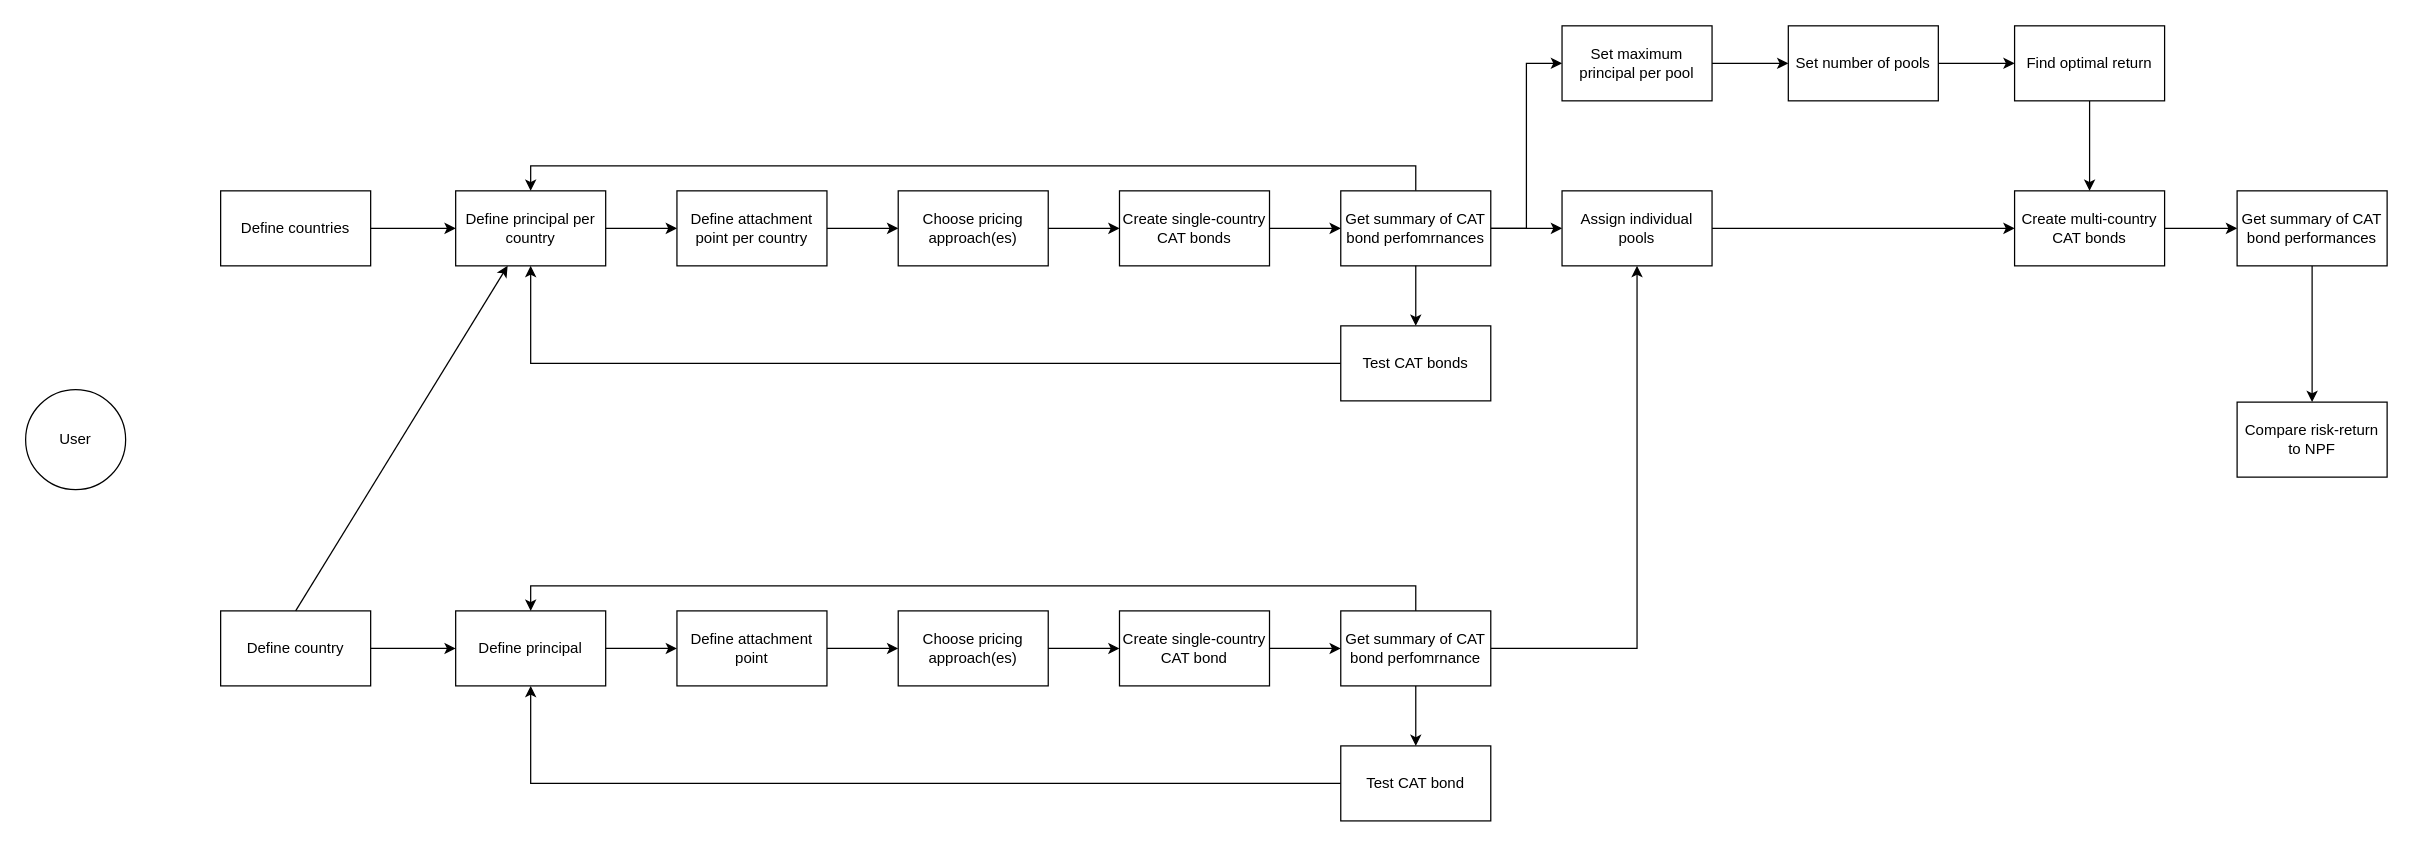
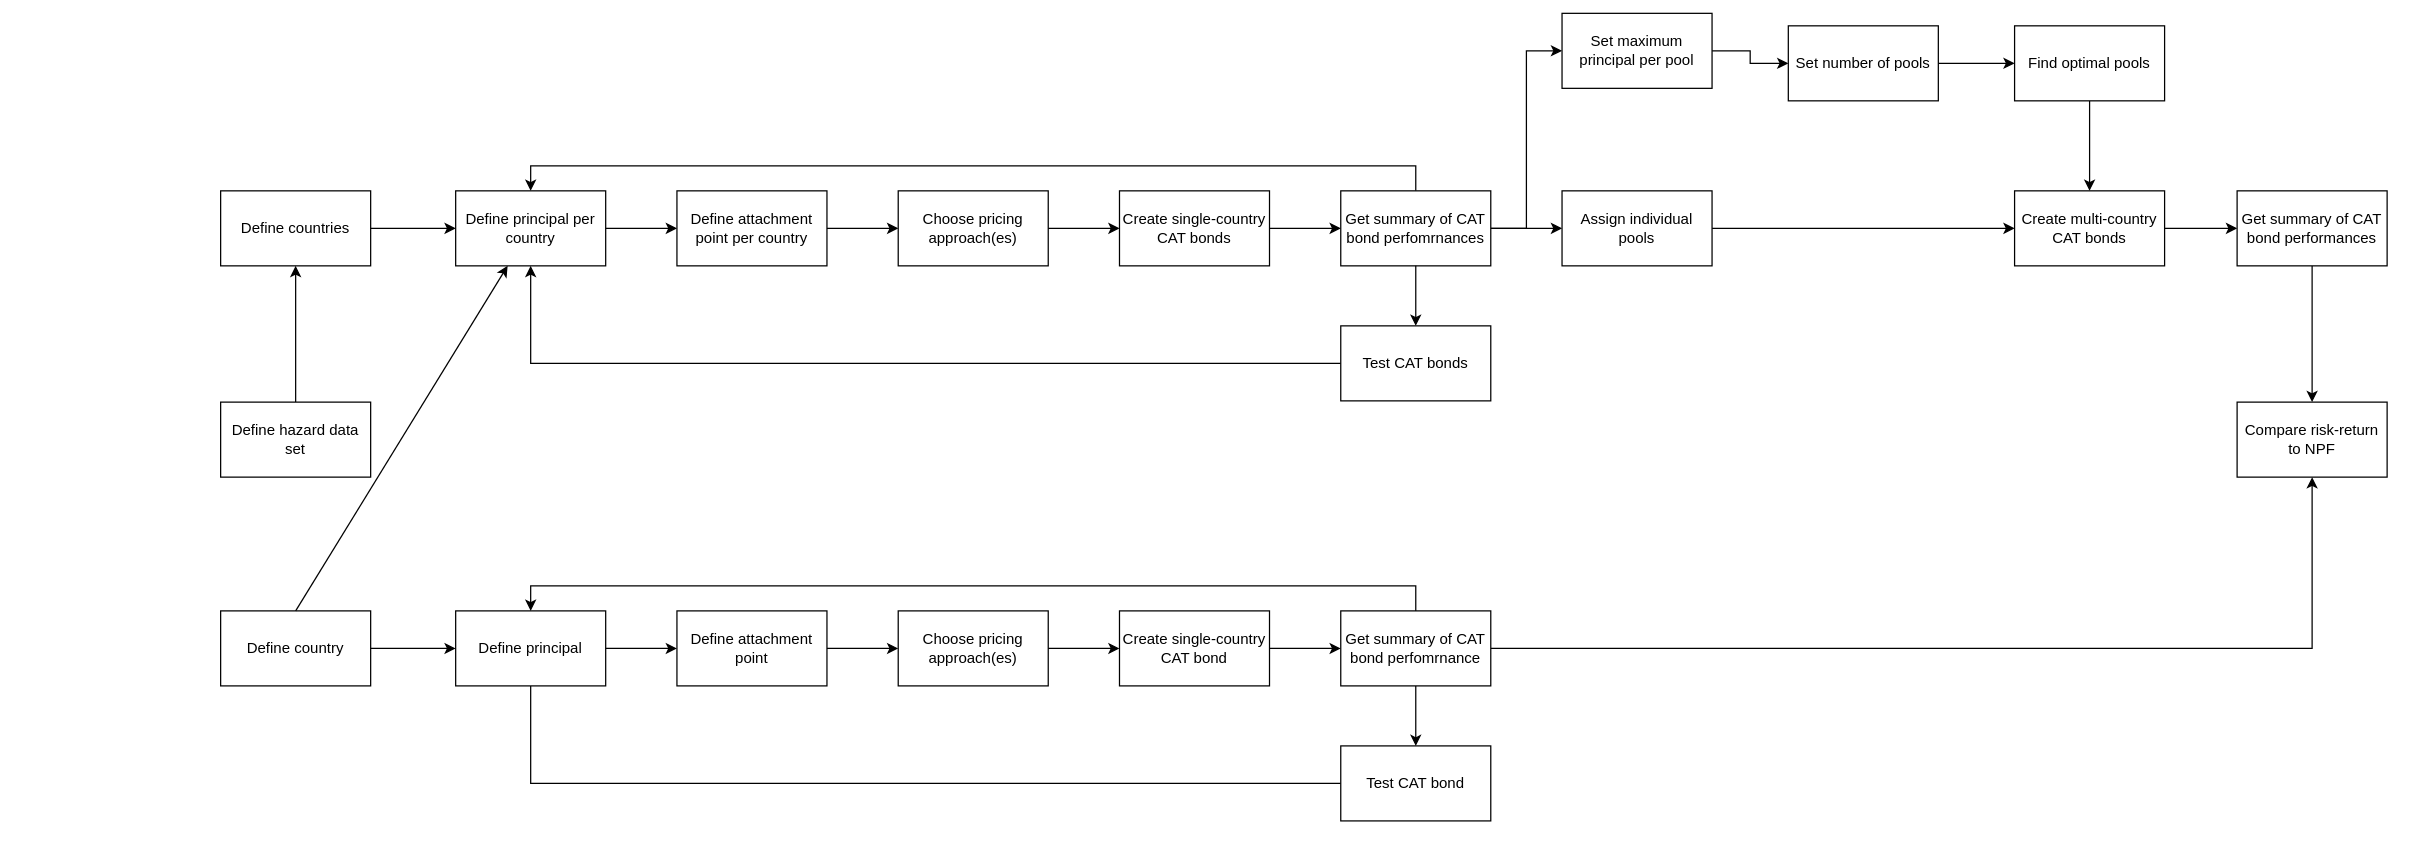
node "Set maximum principal per pool": moved (1637, 63) -> (1637, 51)
node "Find optimal return": label "Find optimal return" -> "Find optimal pools"
edge "Define hazard data set" -> "Define countries": added
node "User": removed
node "Define hazard data set": added
edge "Get summary of CAT bond perfomrnance" -> "Assign individual pools": now "Get summary of CAT bond perfomrnance" -> "Compare risk-return to NPF"
edge "Test CAT bond" -> "Define principal": arrowhead classic -> none
